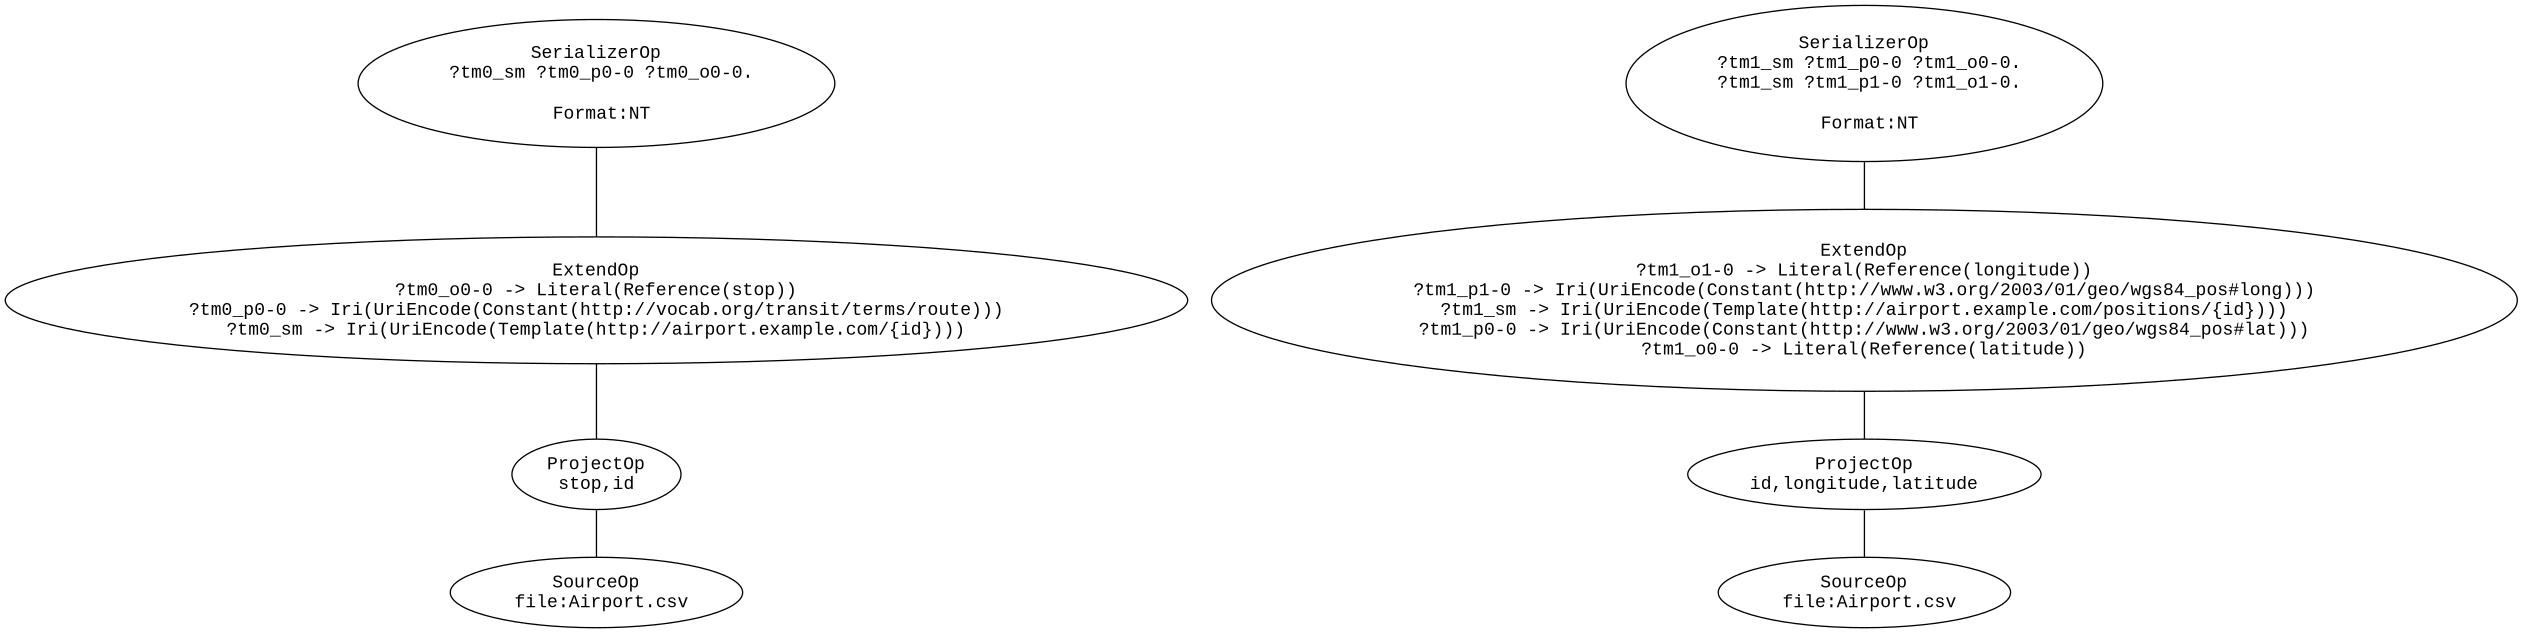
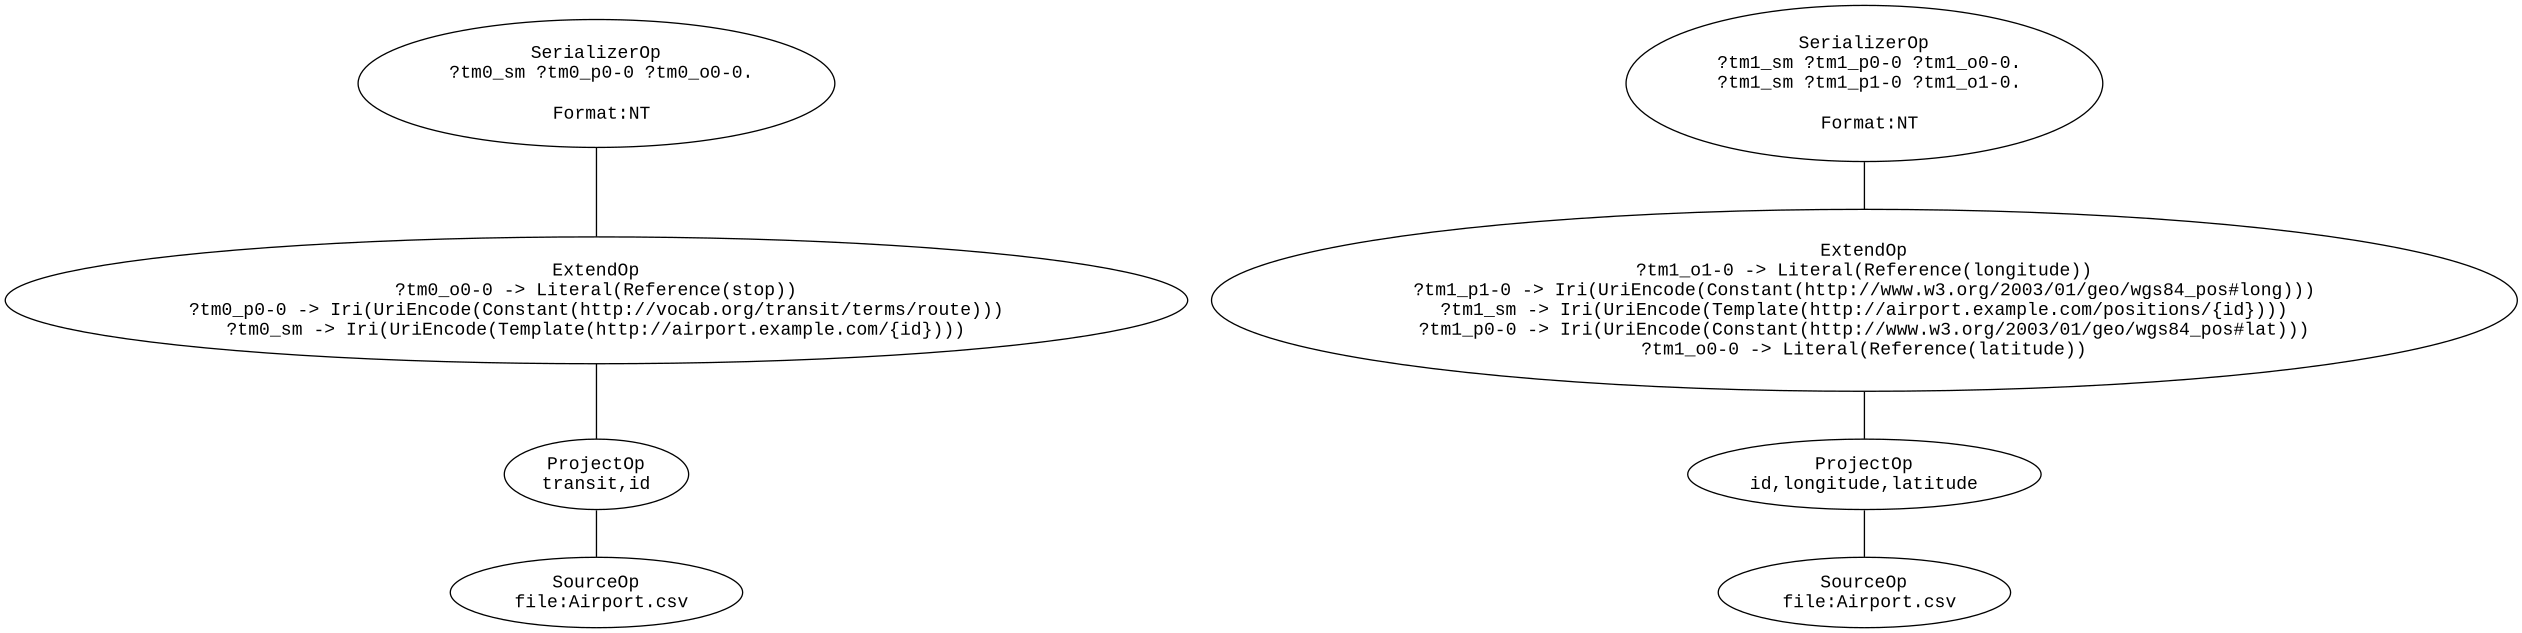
node "ProjectOp stop,id": label "ProjectOp stop,id" -> "ProjectOp transit,id"
